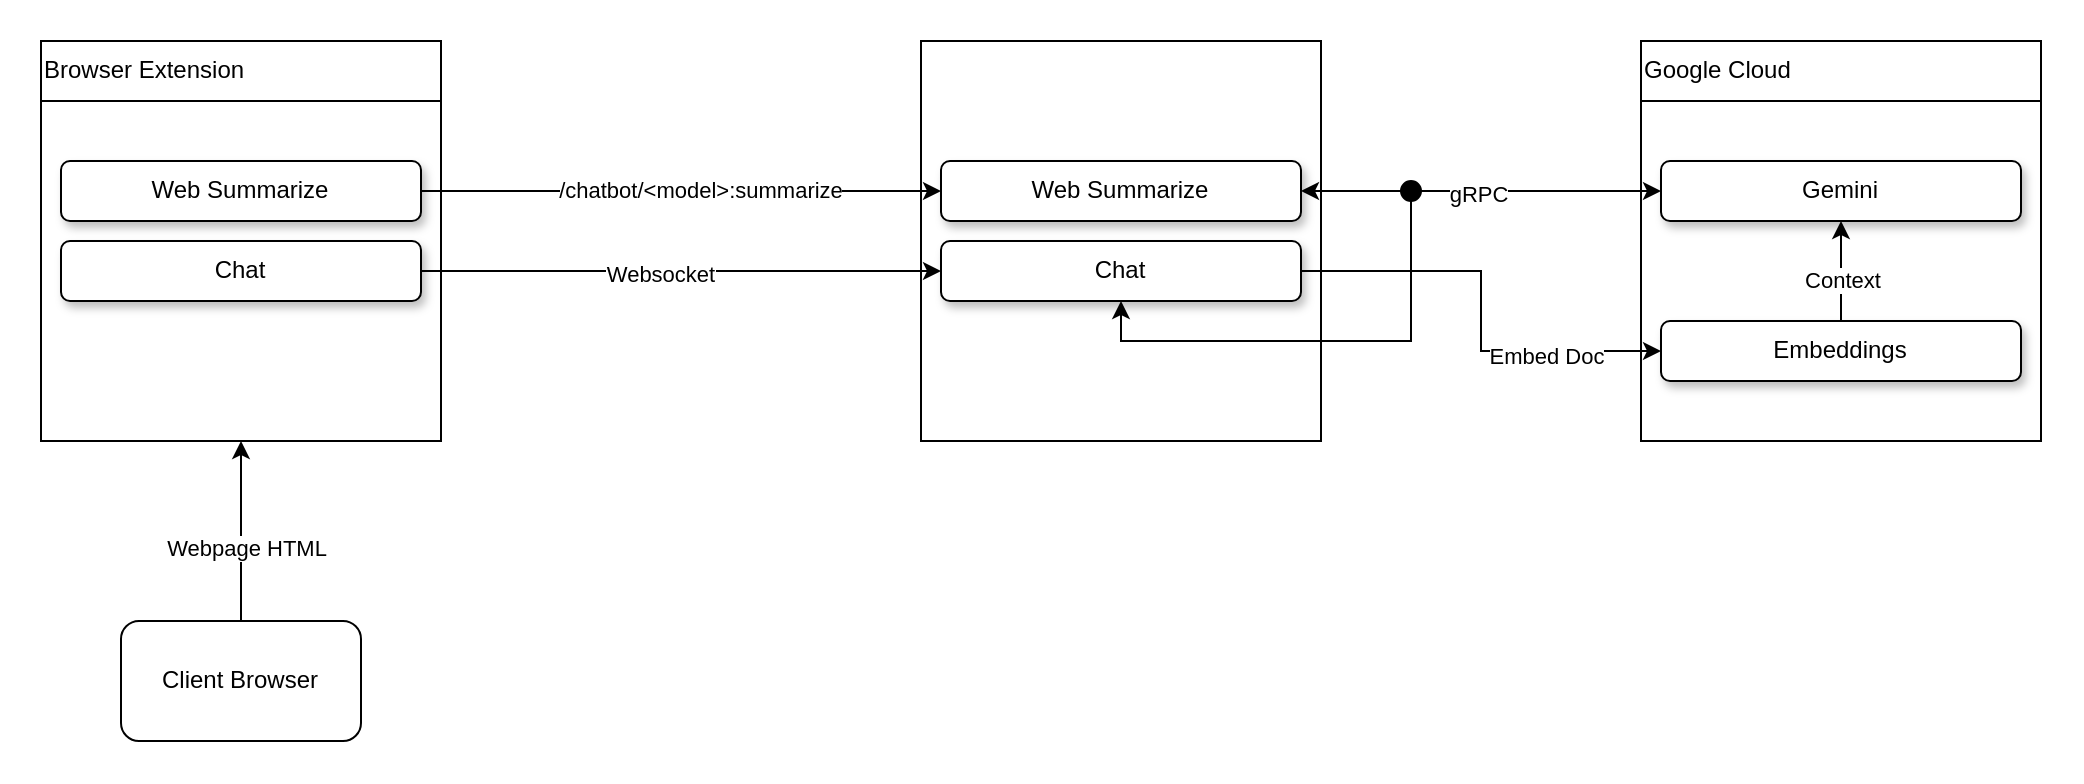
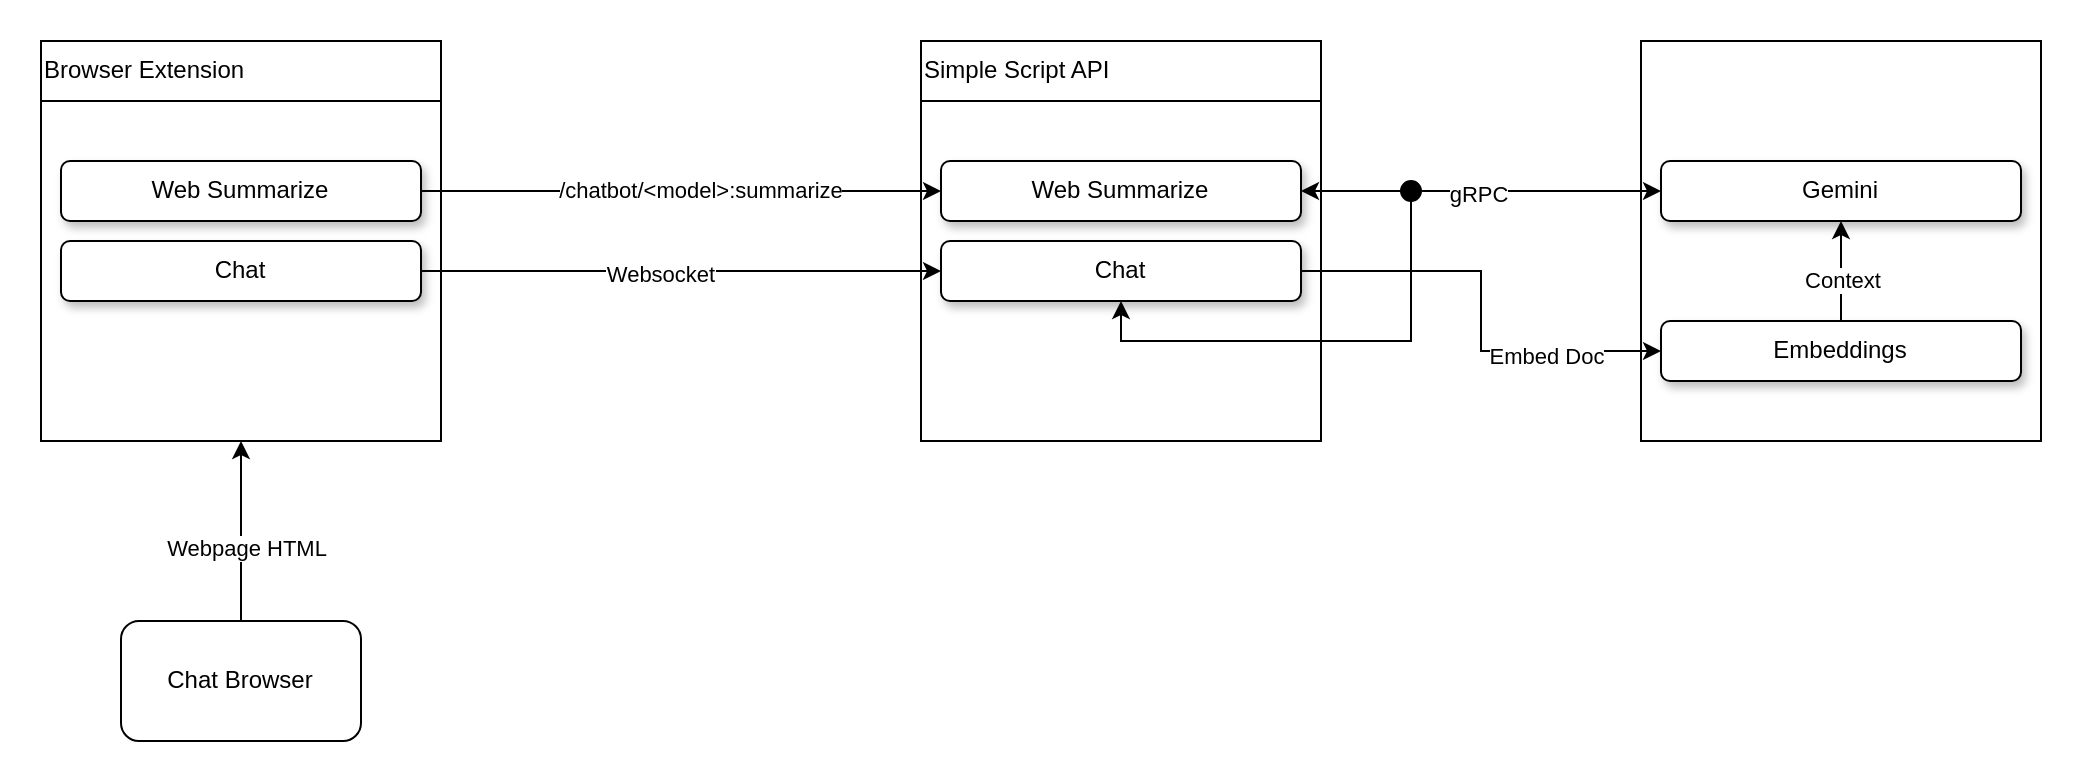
node "Simple Script API": added
node "Google Cloud": removed
node "Client Browser": label "Client Browser" -> "Chat Browser"
